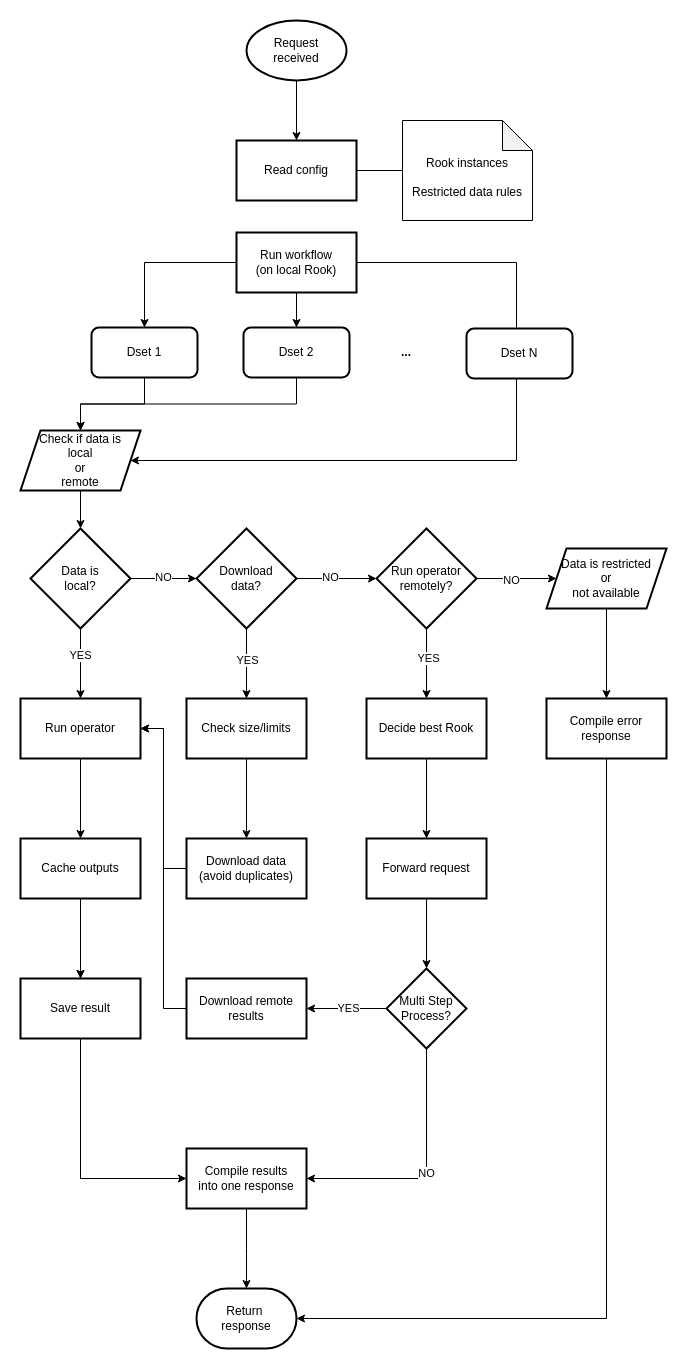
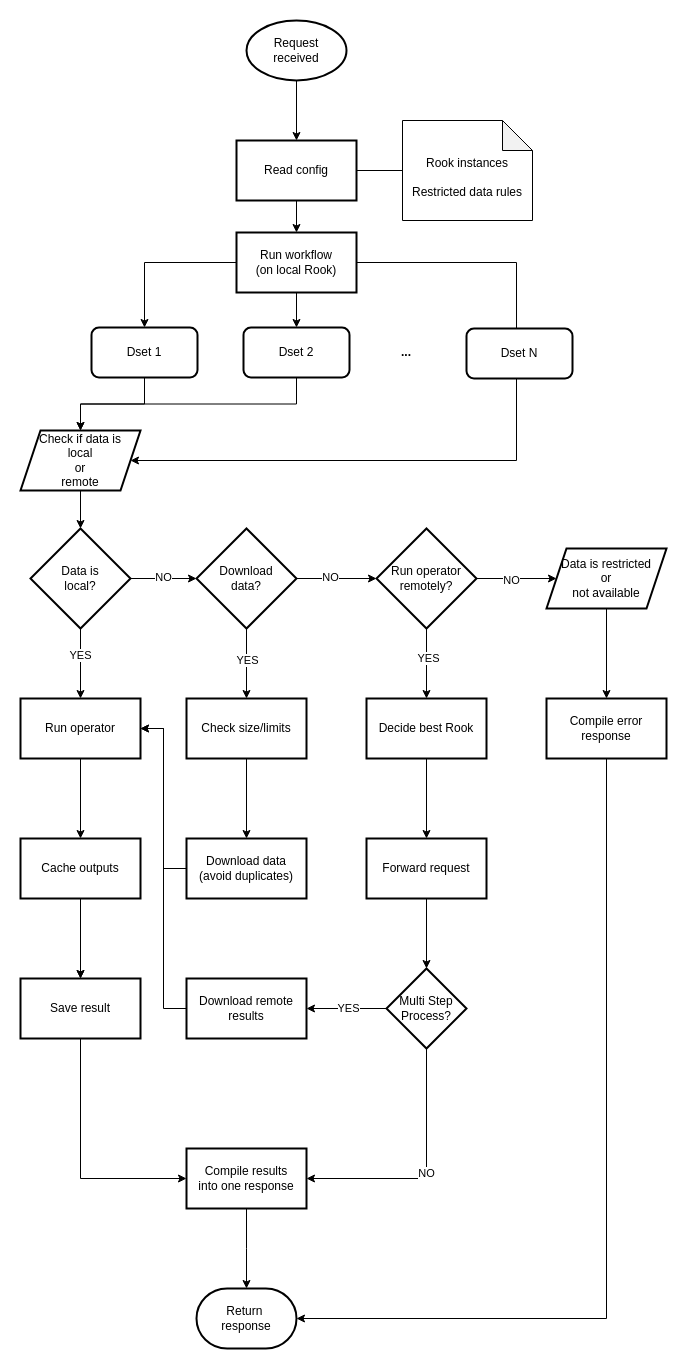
edge "Read config" -> "Run workflow (on local Rook)": added
